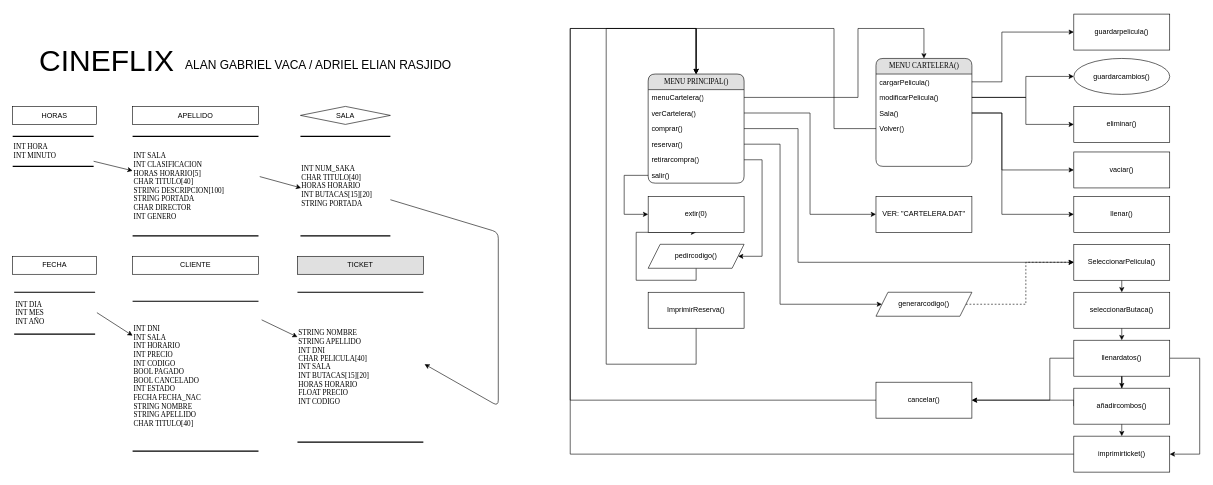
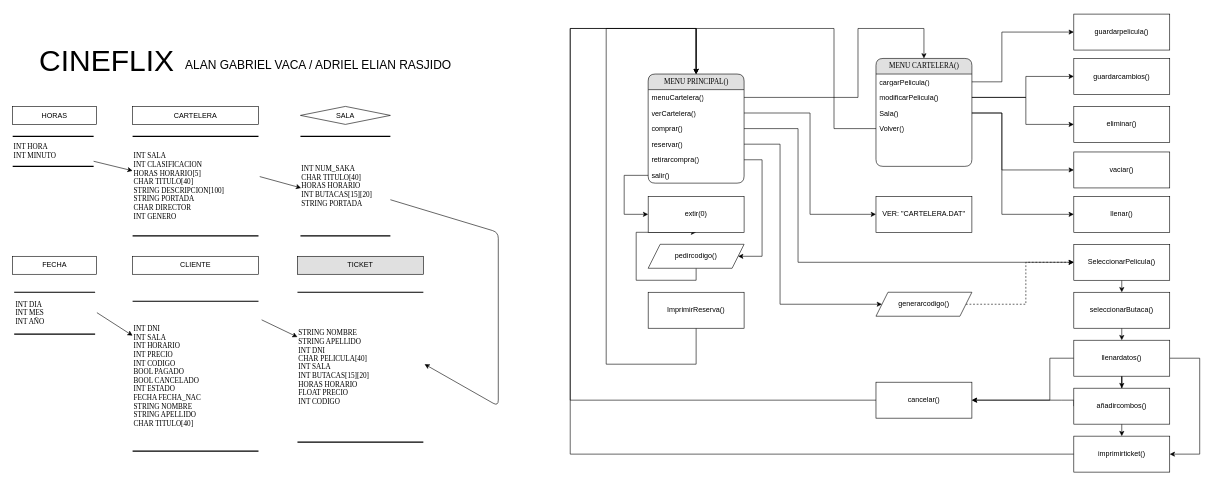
node "guardarcambios()": shape ellipse -> rectangle
node "APELLIDO": label "APELLIDO" -> "CARTELERA"
